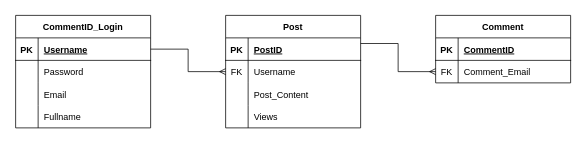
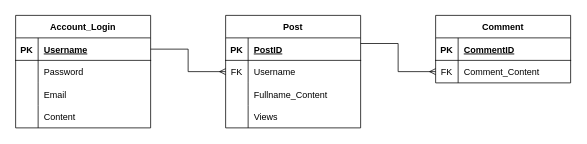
node "CommentID_Login": label "CommentID_Login" -> "Account_Login"
node "Comment_Email": label "Comment_Email" -> "Comment_Content"
node "Post_Content": label "Post_Content" -> "Fullname_Content"
node "Fullname": label "Fullname" -> "Content"
